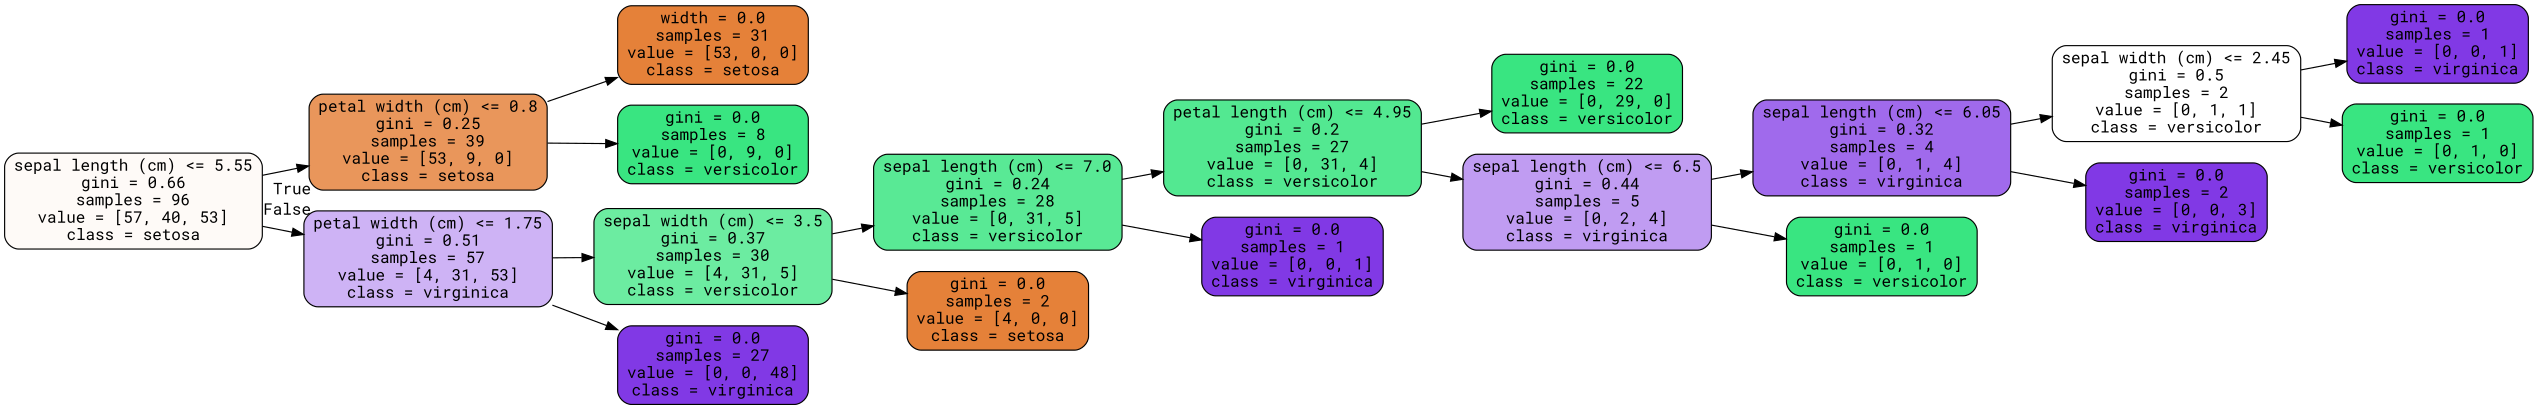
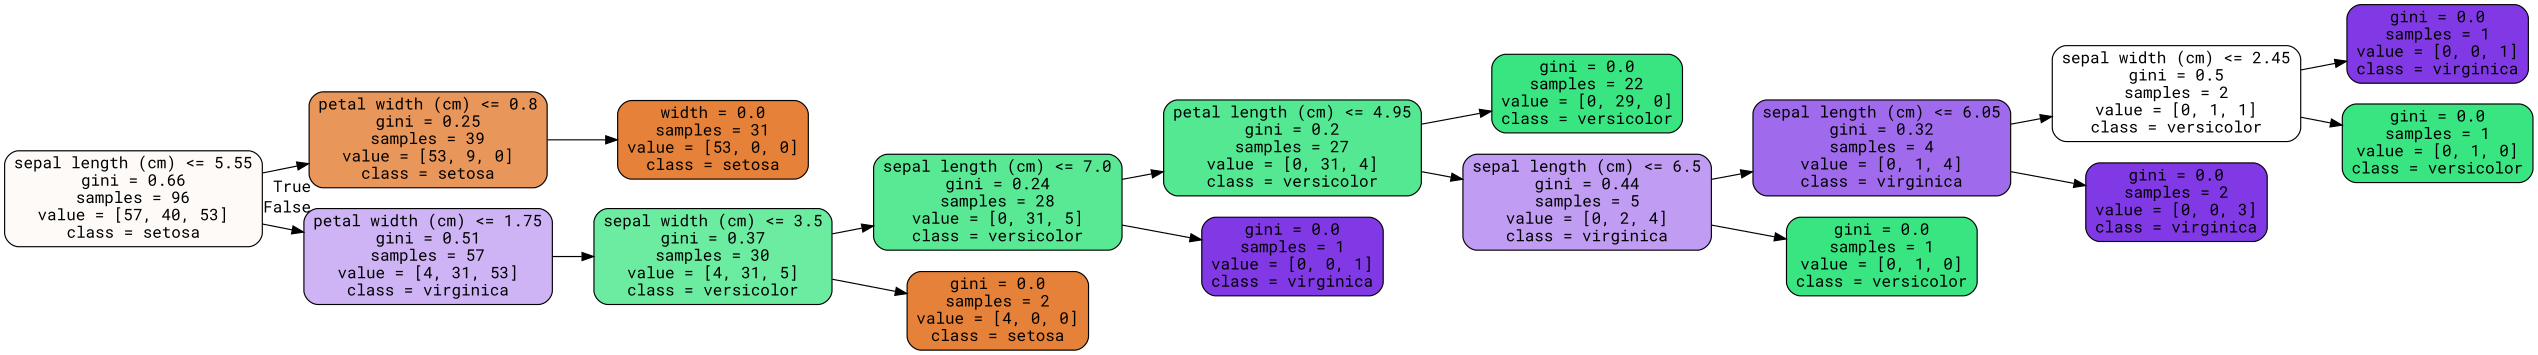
node "gini = 0.0 samples = 8 value = [0, 9, 0] class = versicolor": removed
node "gini = 0.0 samples = 27 value = [0, 0, 48] class = virginica": removed
